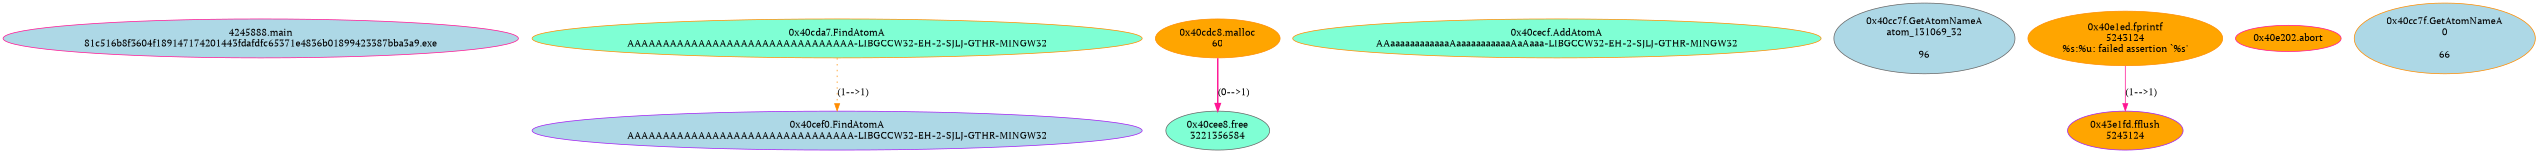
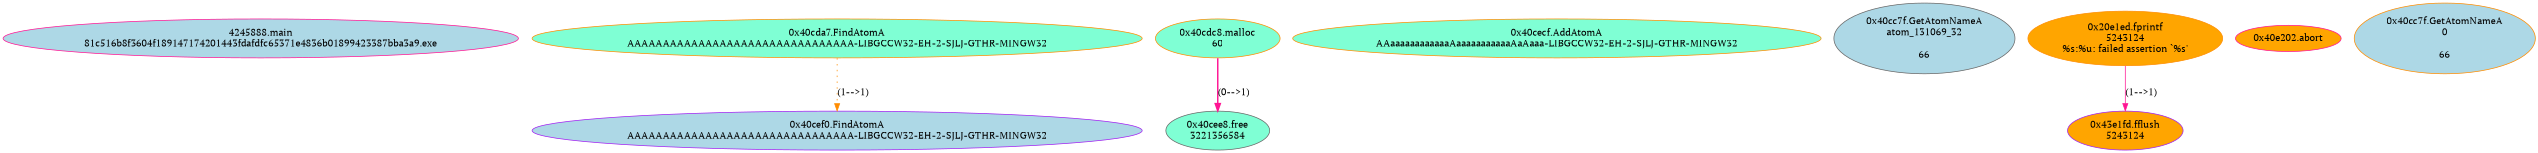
node "0x40cdc8.malloc 60": fillcolor orange -> aquamarine
node "0x40cc7f.GetAtomNameA atom_131069_32 96": label "0x40cc7f.GetAtomNameA atom_131069_32 96" -> "0x40cc7f.GetAtomNameA atom_131069_32 66"
node "0x40e1ed.fprintf 5243124 %s:%u: failed assertion `%s'": label "0x40e1ed.fprintf 5243124 %s:%u: failed assertion `%s'" -> "0x20e1ed.fprintf 5243124 %s:%u: failed assertion `%s'"
